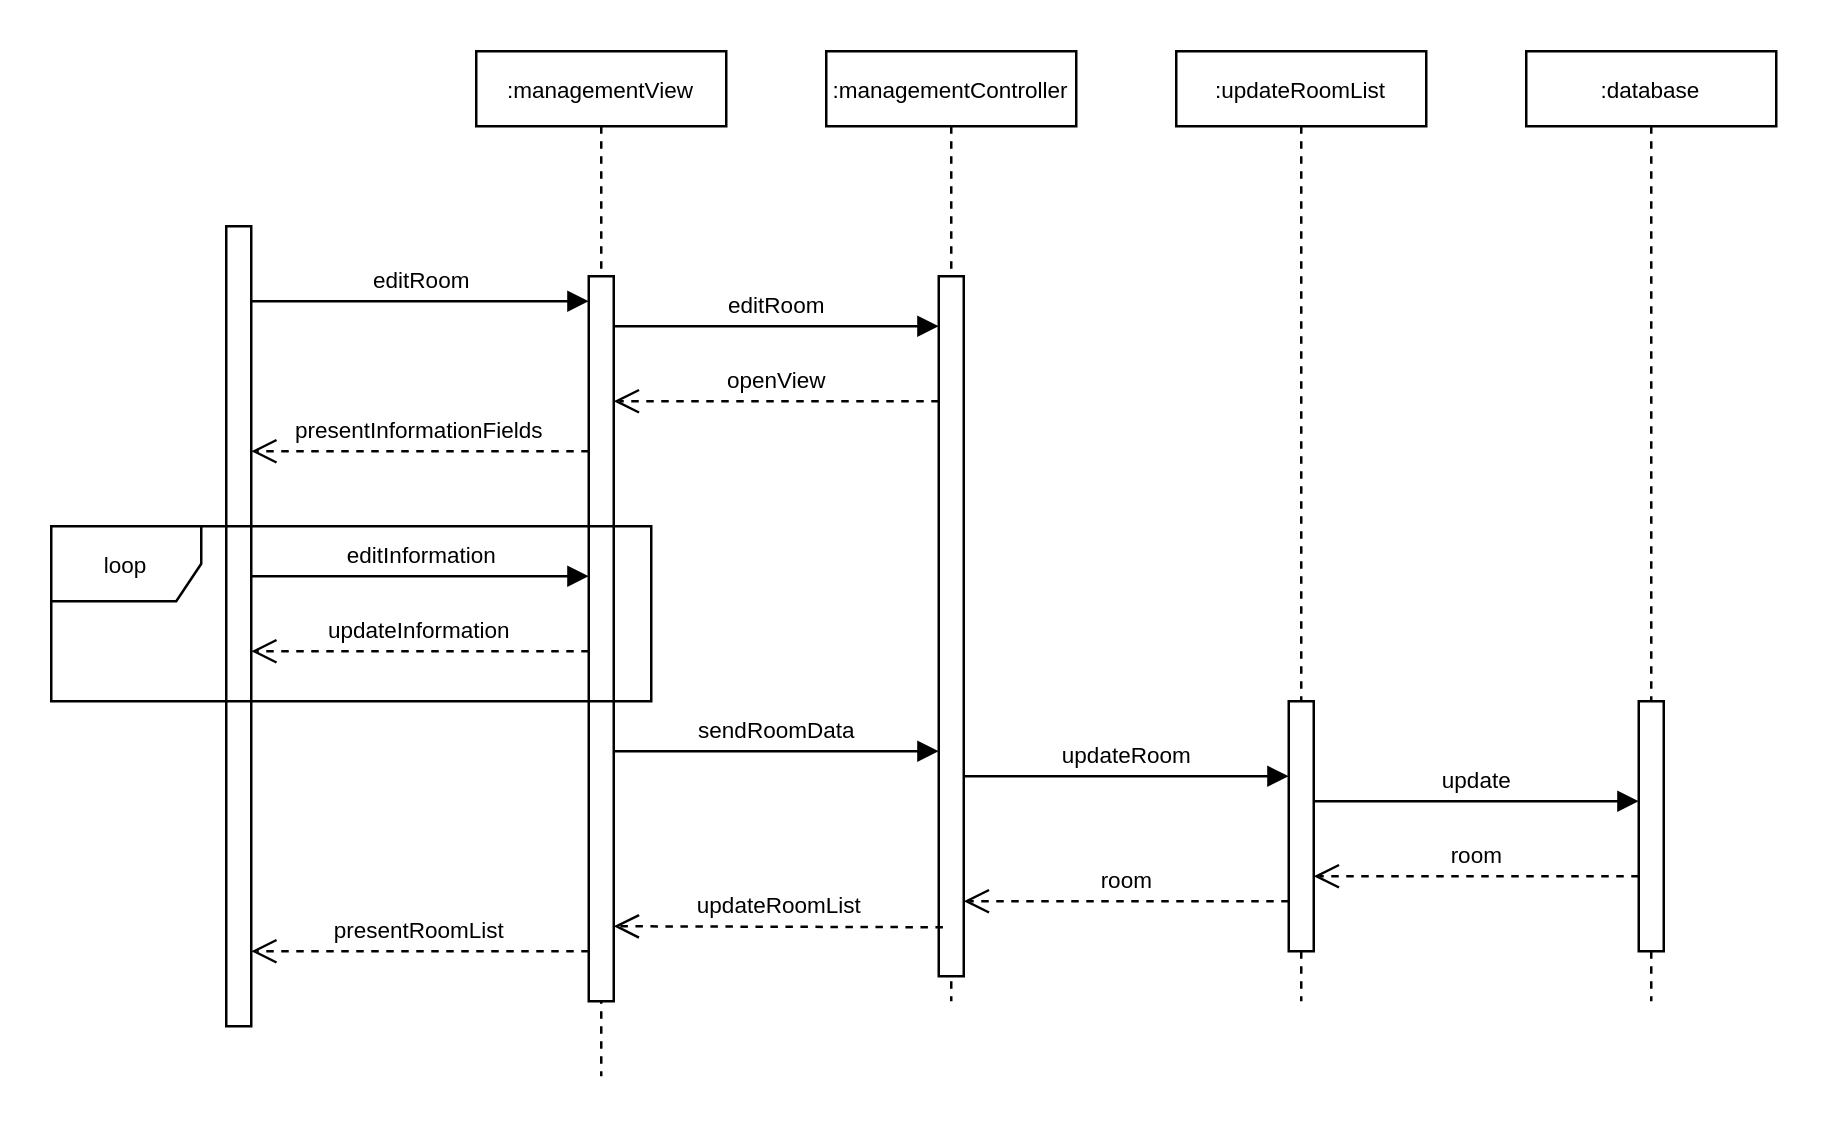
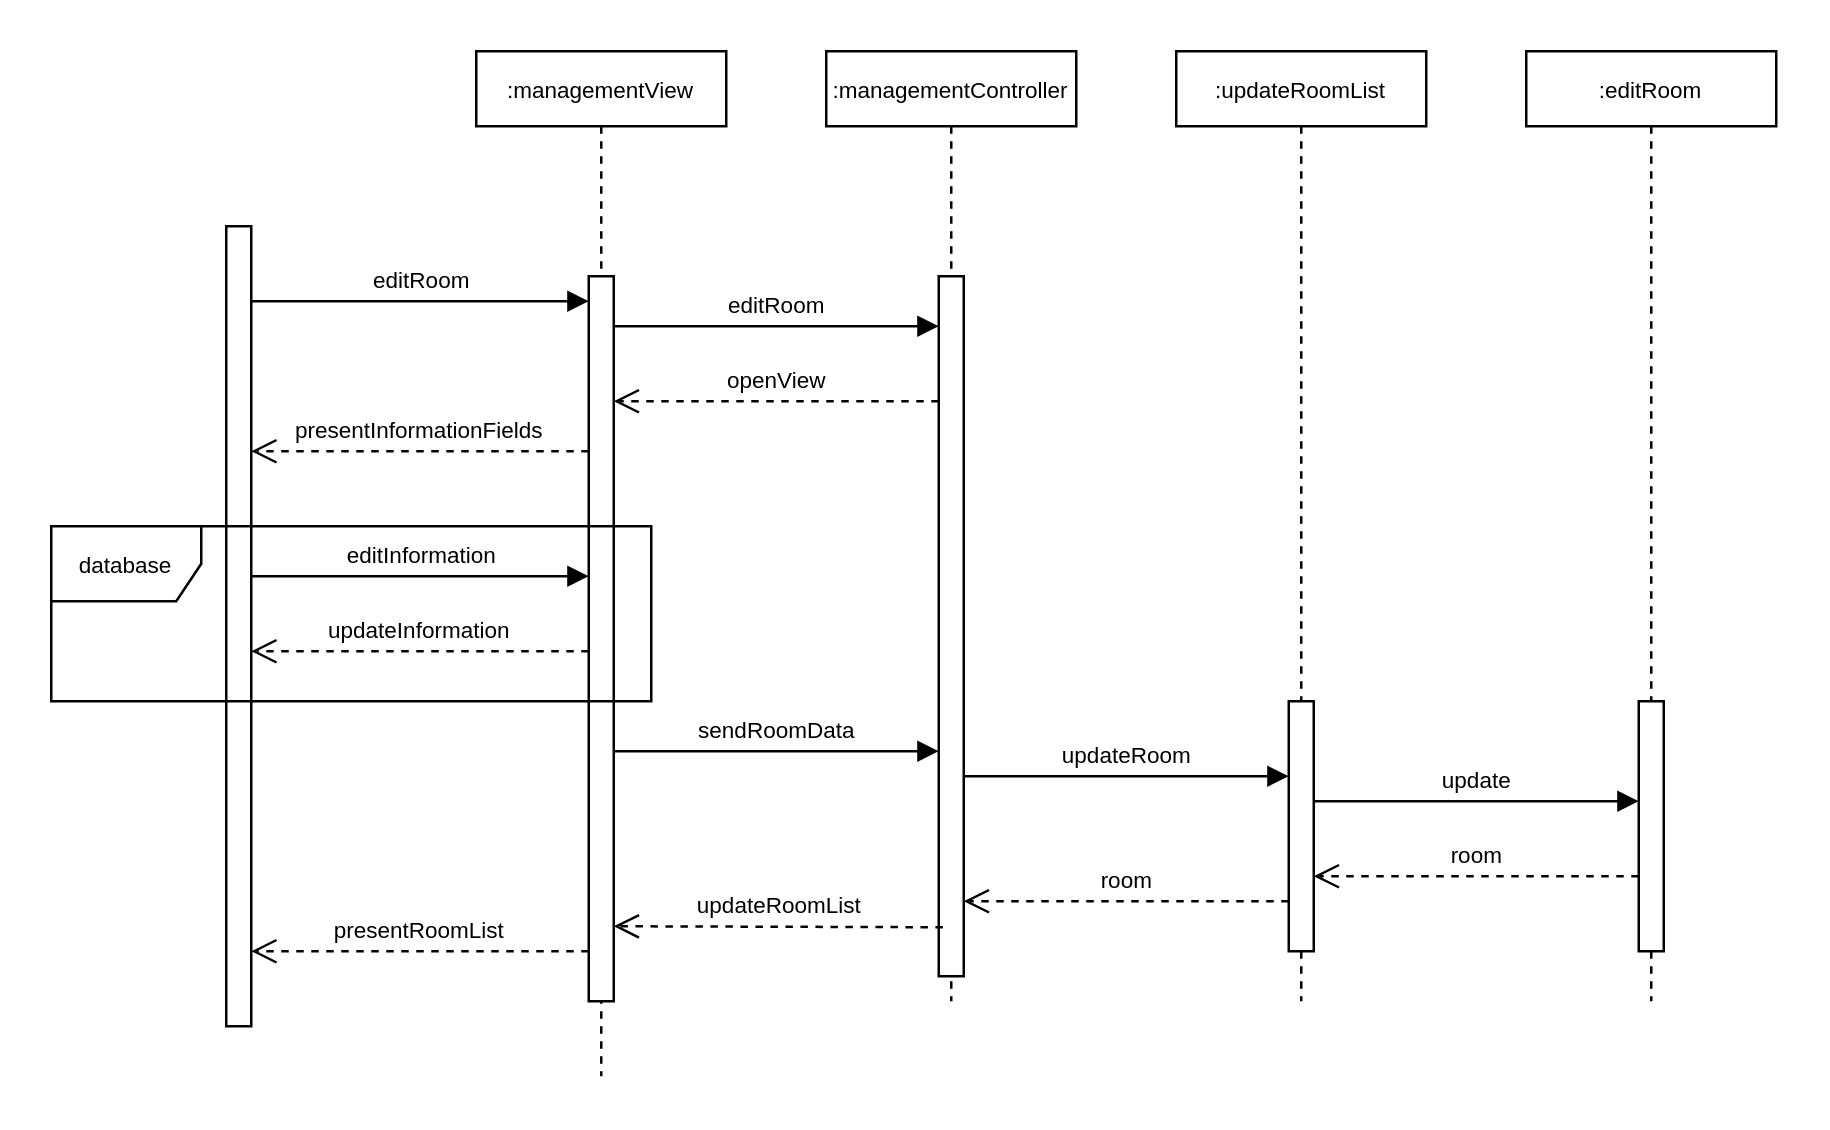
node ":database": label ":database" -> ":editRoom"
node "loop": label "loop" -> "database"
